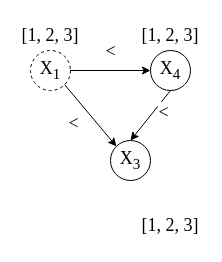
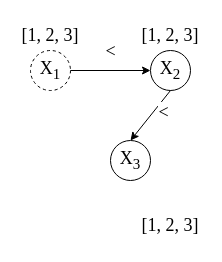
node "X4": label "X4" -> "X2"
edge "X1" -> "X3": removed, label "<"
